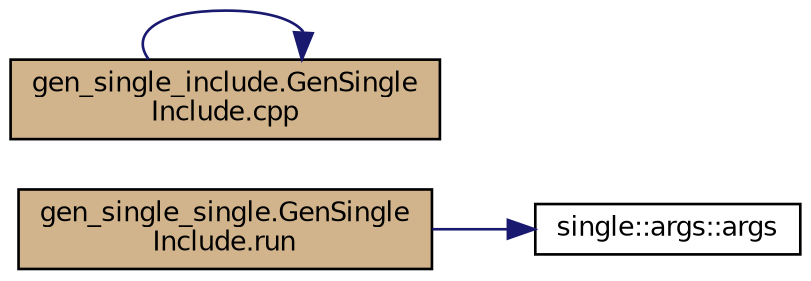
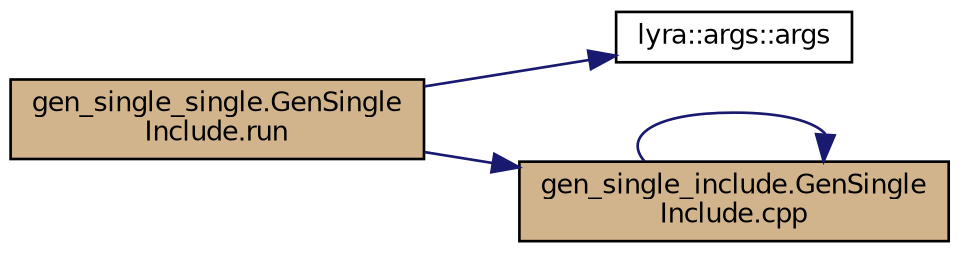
edge "gen_single_single.GenSingle Include.run" -> "gen_single_include.GenSingle Include.cpp": added
node "single::args::args": label "single::args::args" -> "lyra::args::args"
